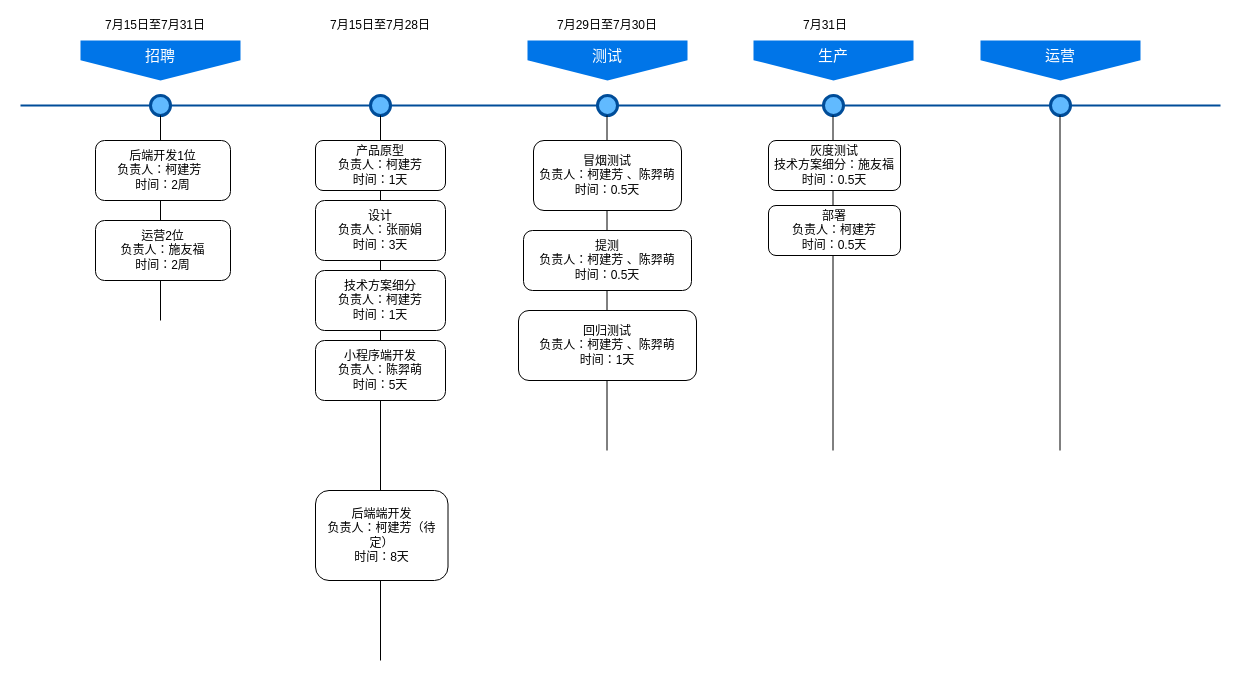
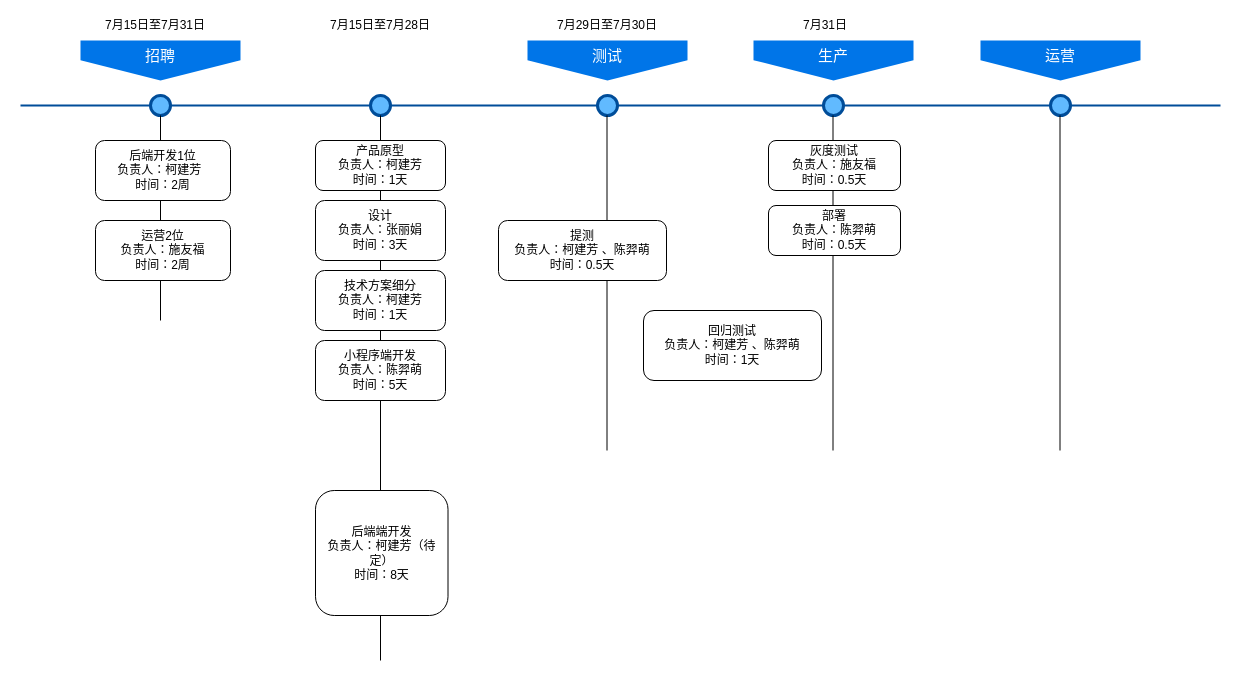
node "灰度测试 技术方案细分：施友福 时间：0.5天": label "灰度测试 技术方案细分：施友福 时间：0.5天" -> "灰度测试 负责人：施友福 时间：0.5天"
node "冒烟测试 负责人：柯建芳 、陈羿萌 时间：0.5天": removed
node "部署 负责人：柯建芳 时间：0.5天": label "部署 负责人：柯建芳 时间：0.5天" -> "部署 负责人：陈羿萌 时间：0.5天"
node "提测 负责人：柯建芳 、陈羿萌 时间：0.5天": moved (608, 261) -> (583, 251)
node "回归测试 负责人：柯建芳 、陈羿萌 时间：1天": moved (608, 346) -> (733, 346)
node "后端端开发 负责人：柯建芳（待定） 时间：8天": size 133x90 -> 133x125
